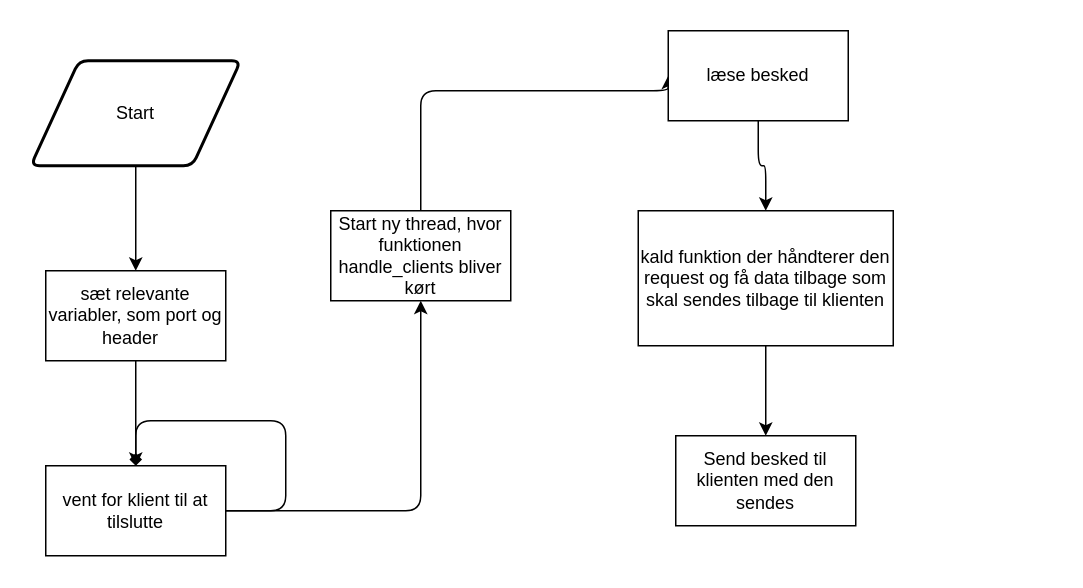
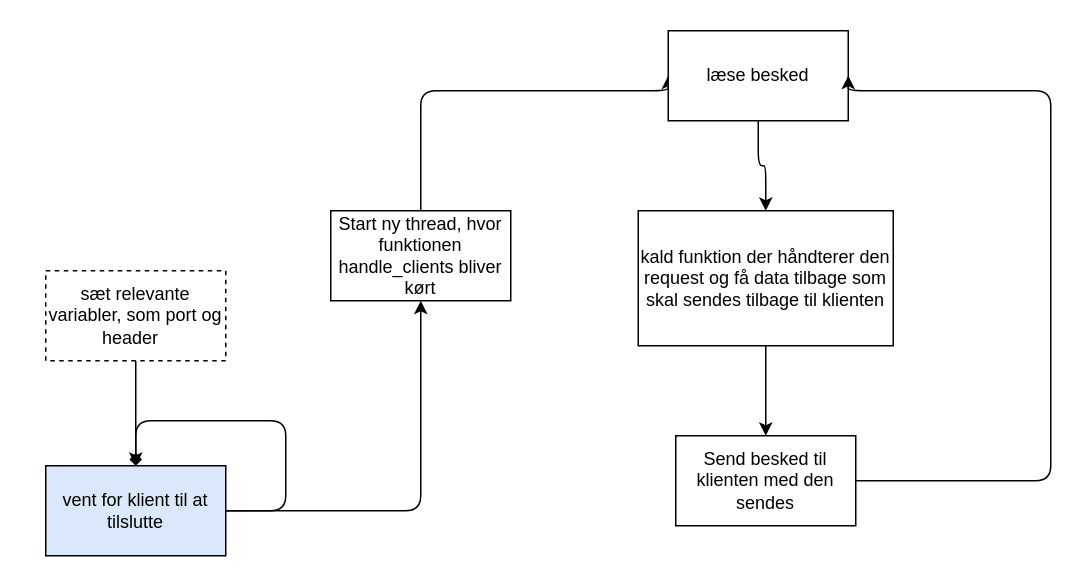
node "Start": removed
edge "Start" -> "sæt relevante variabler, som port og header": removed
edge "Send besked til klienten med den sendes" -> "læse besked": added
node "sæt relevante variabler, som port og header": style solid -> dashed
node "vent for klient til at tilslutte": fillcolor #ffffff -> #dae8fc
